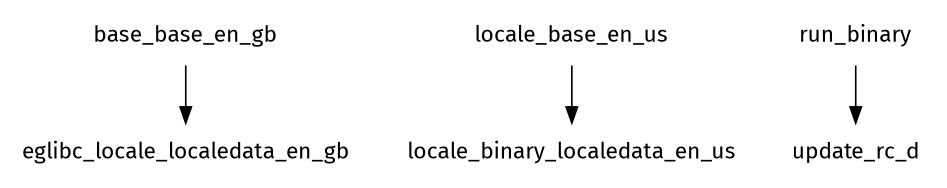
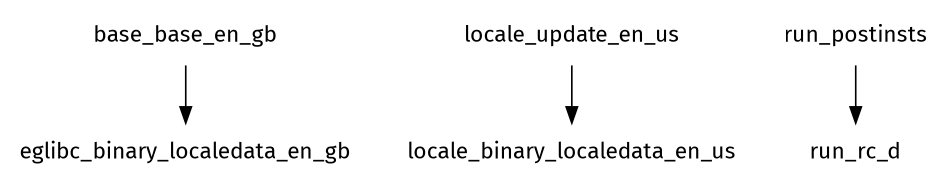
node "locale_base_en_us": label "locale_base_en_us" -> "locale_update_en_us"
node "run_binary": label "run_binary" -> "run_postinsts"
node "eglibc_locale_localedata_en_gb": label "eglibc_locale_localedata_en_gb" -> "eglibc_binary_localedata_en_gb"
node "update_rc_d": label "update_rc_d" -> "run_rc_d"
